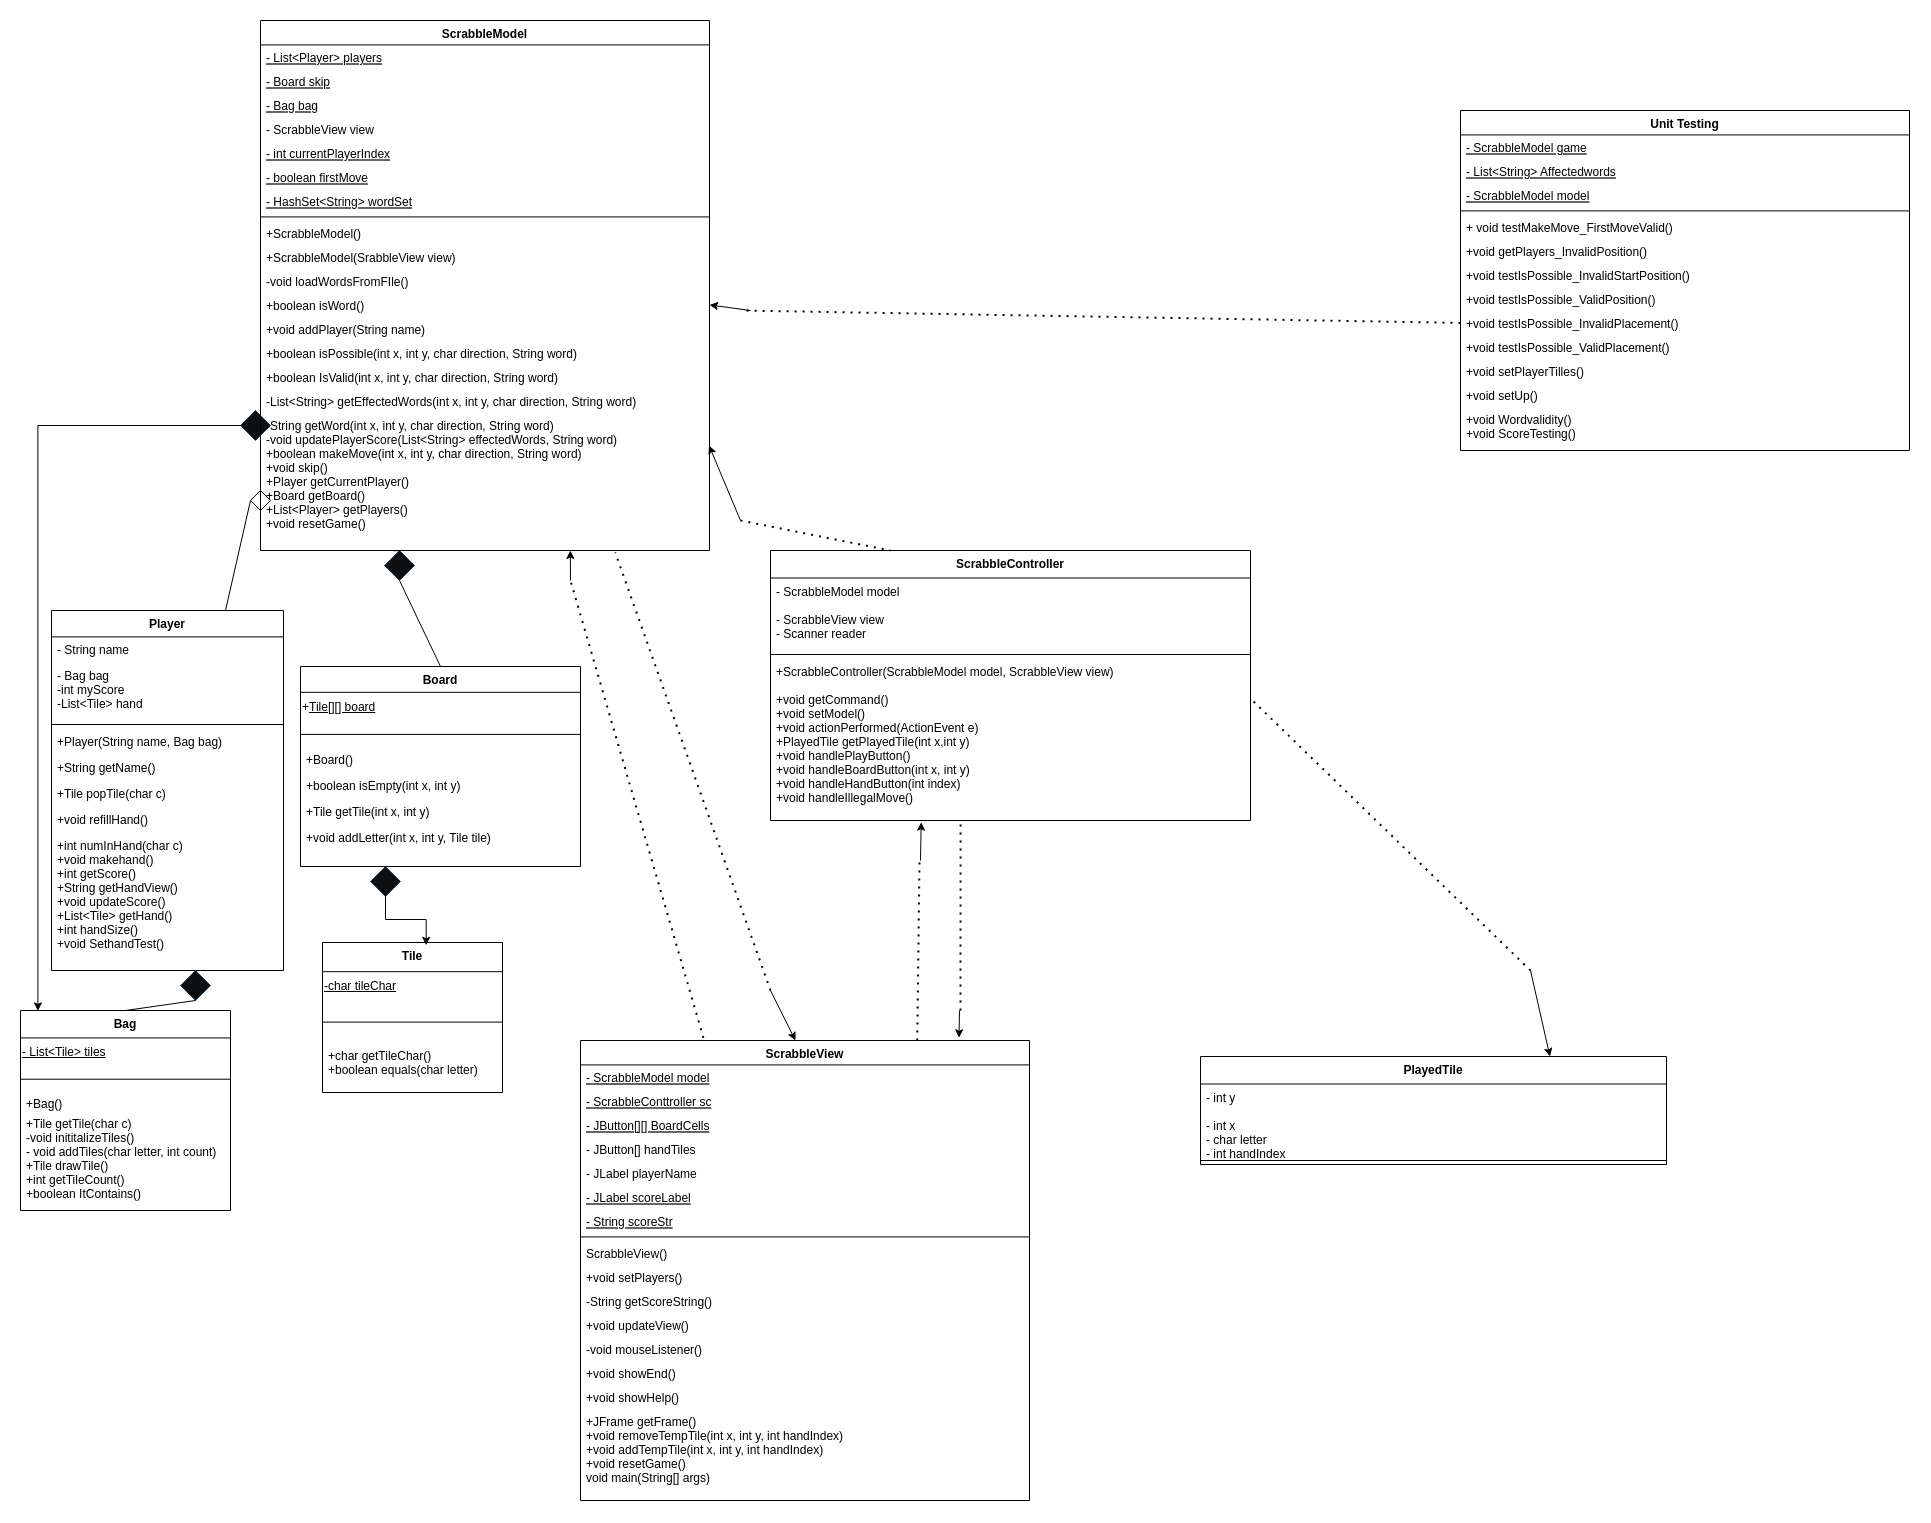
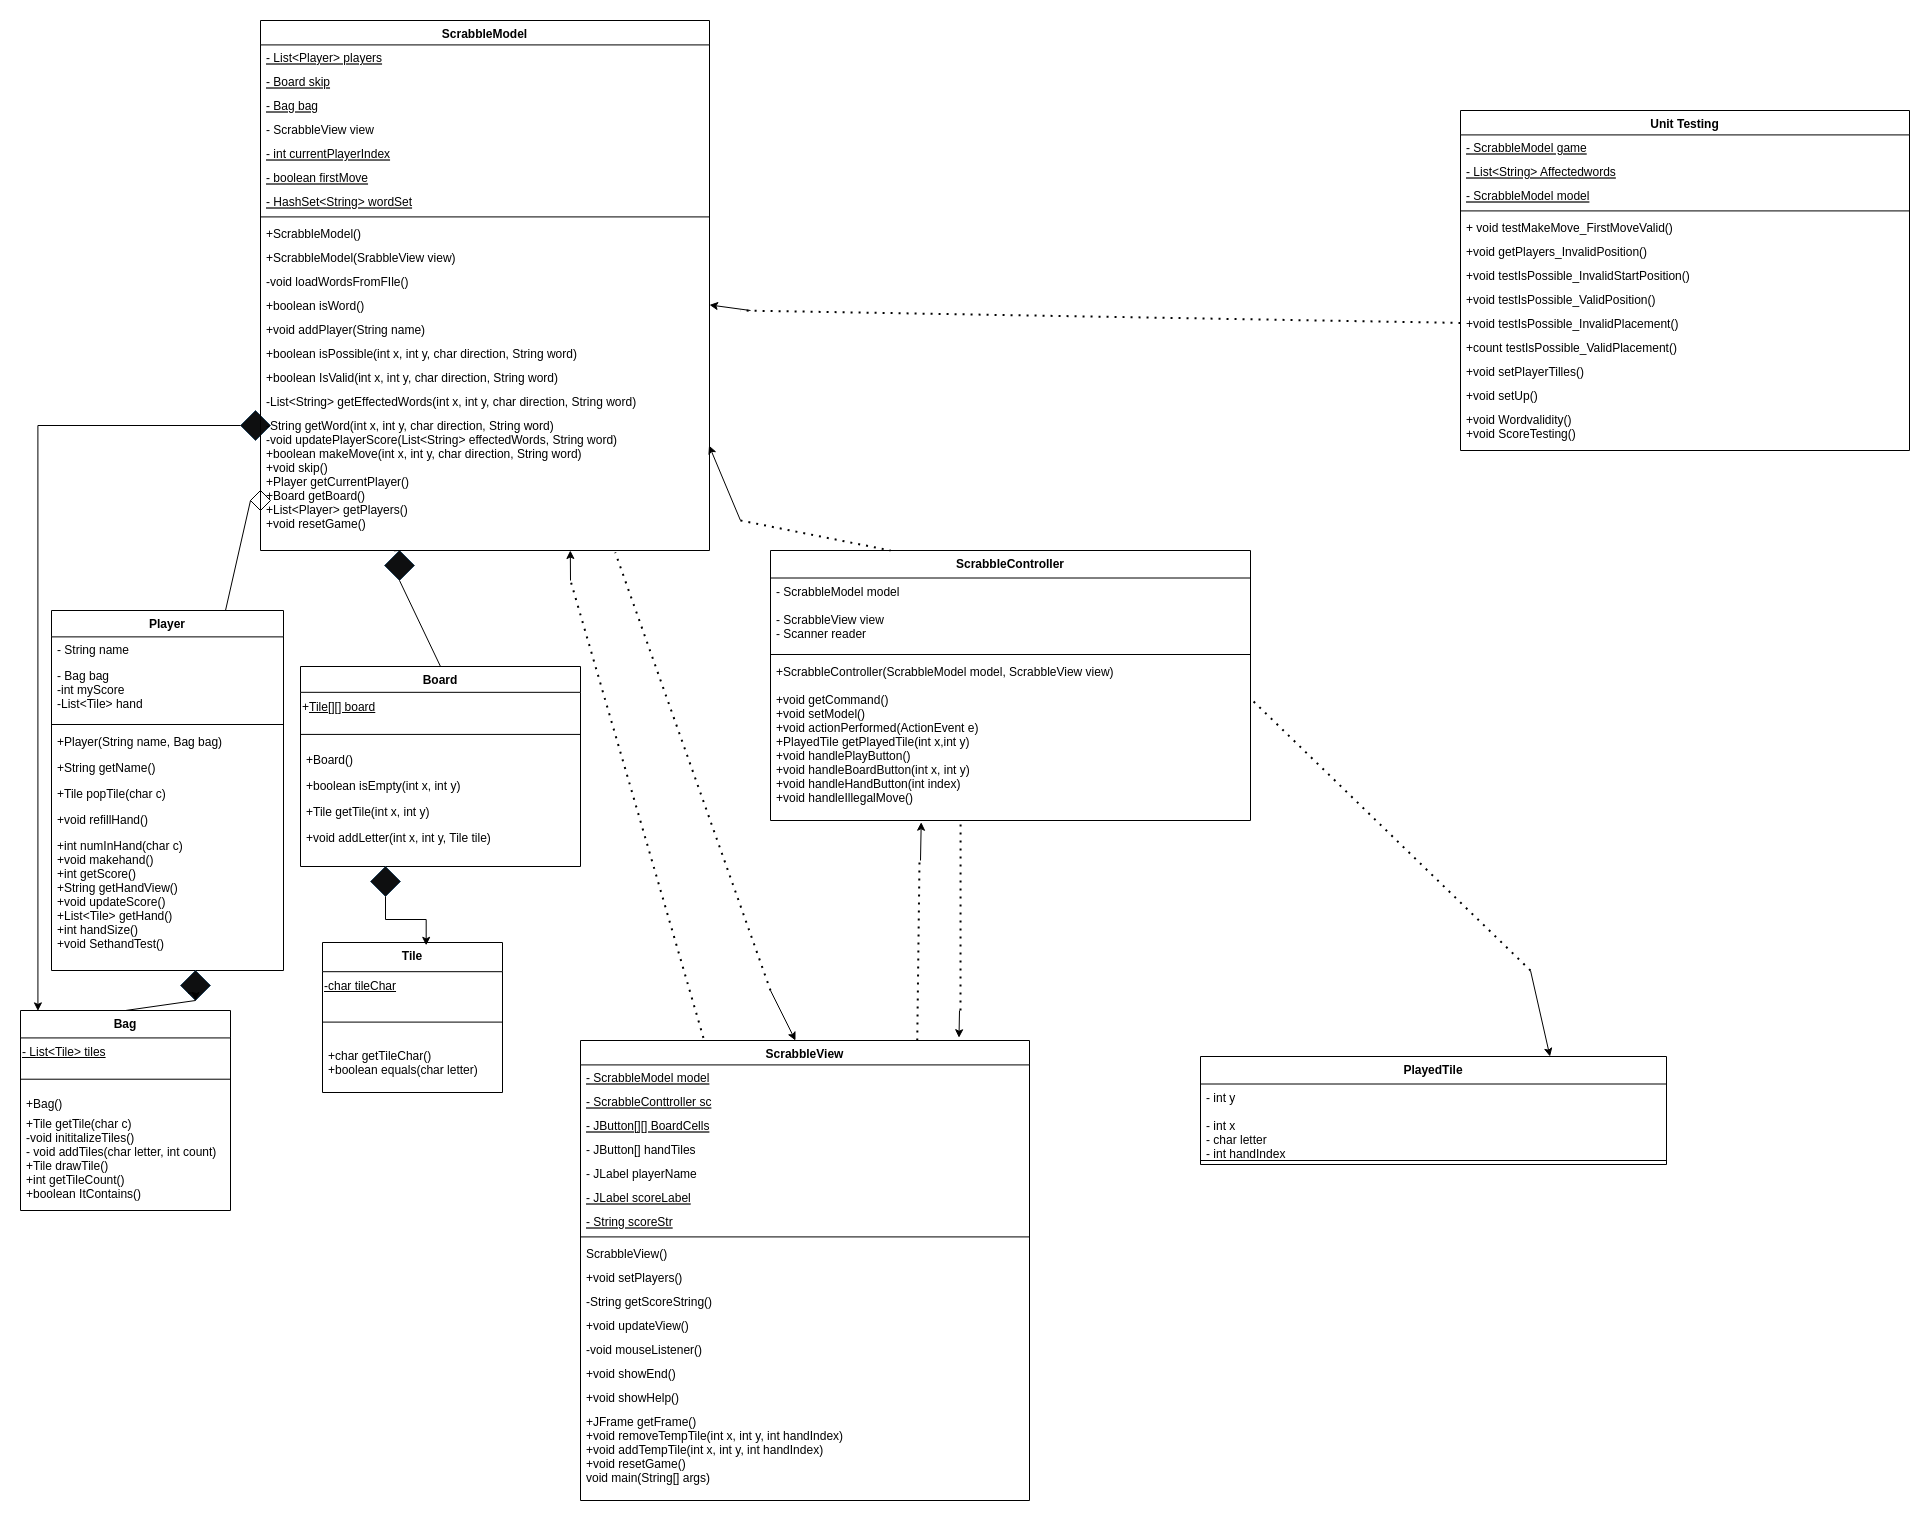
node "+void testIsPossible_ValidPlacement()": label "+void testIsPossible_ValidPlacement()" -> "+count testIsPossible_ValidPlacement()"
